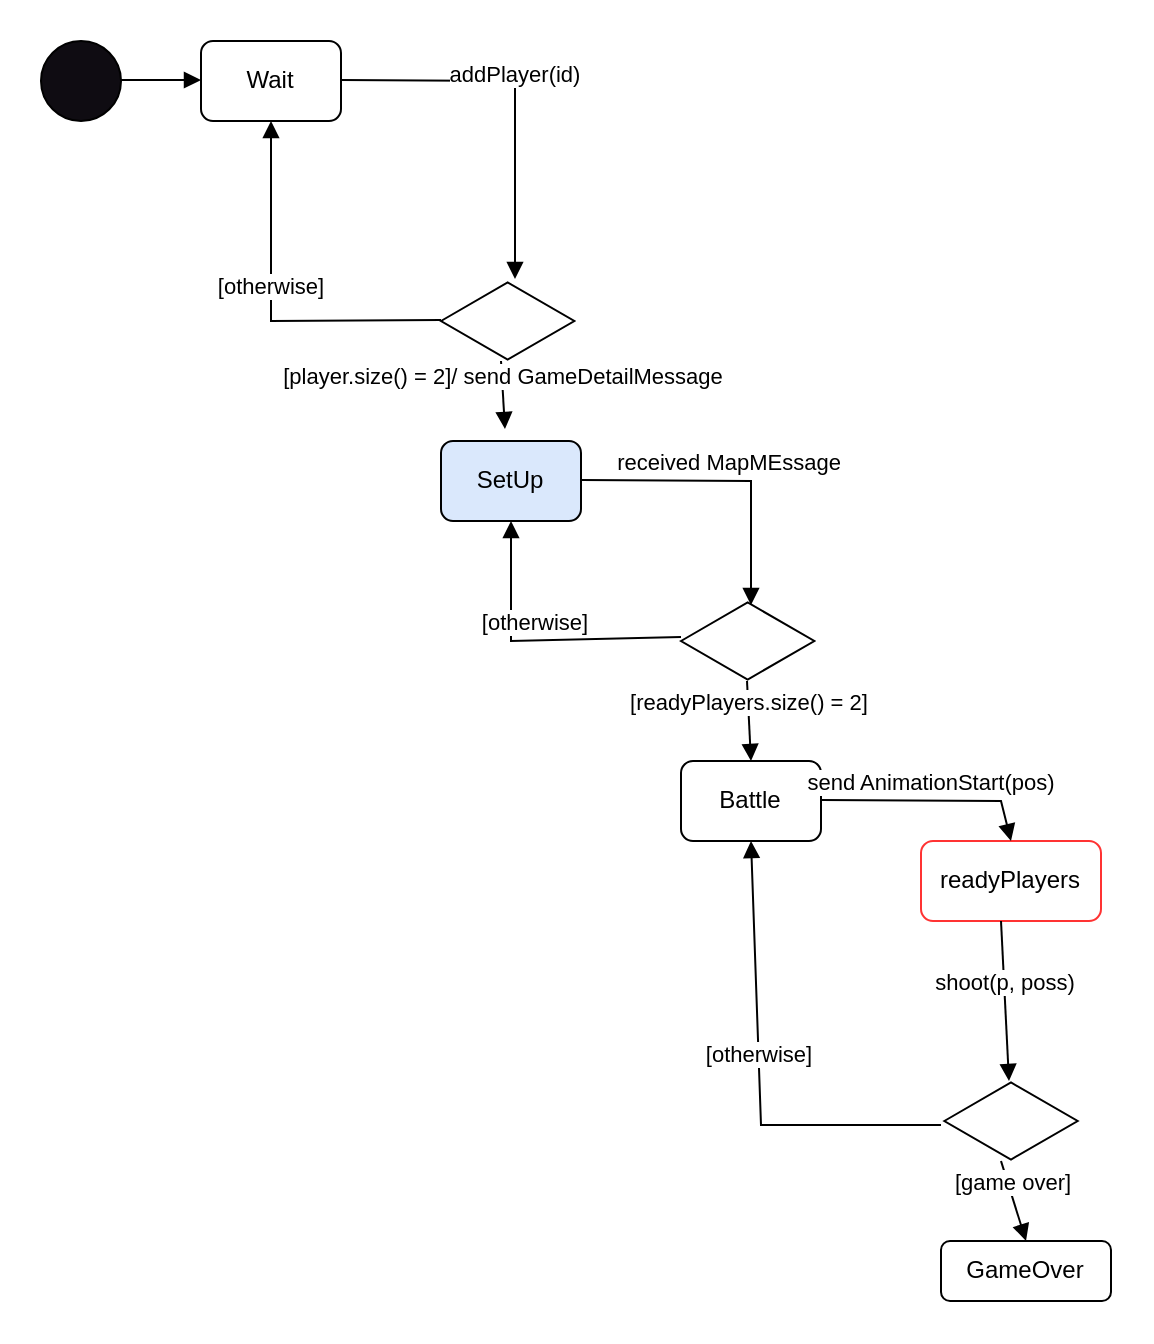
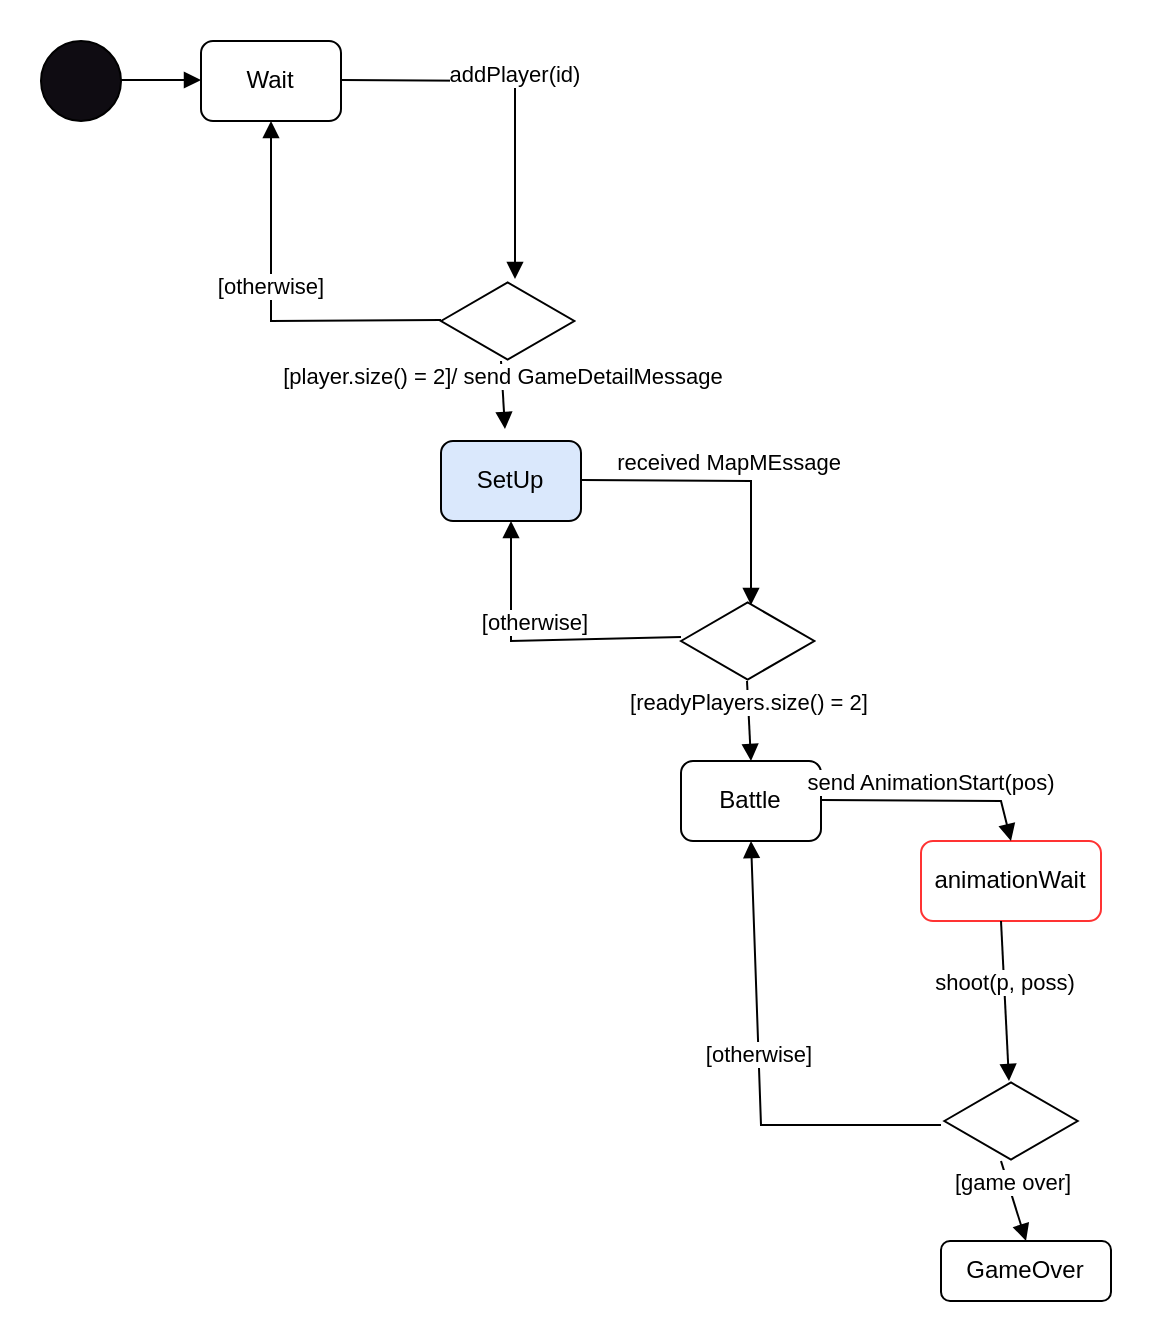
node "readyPlayers": label "readyPlayers" -> "animationWait"
